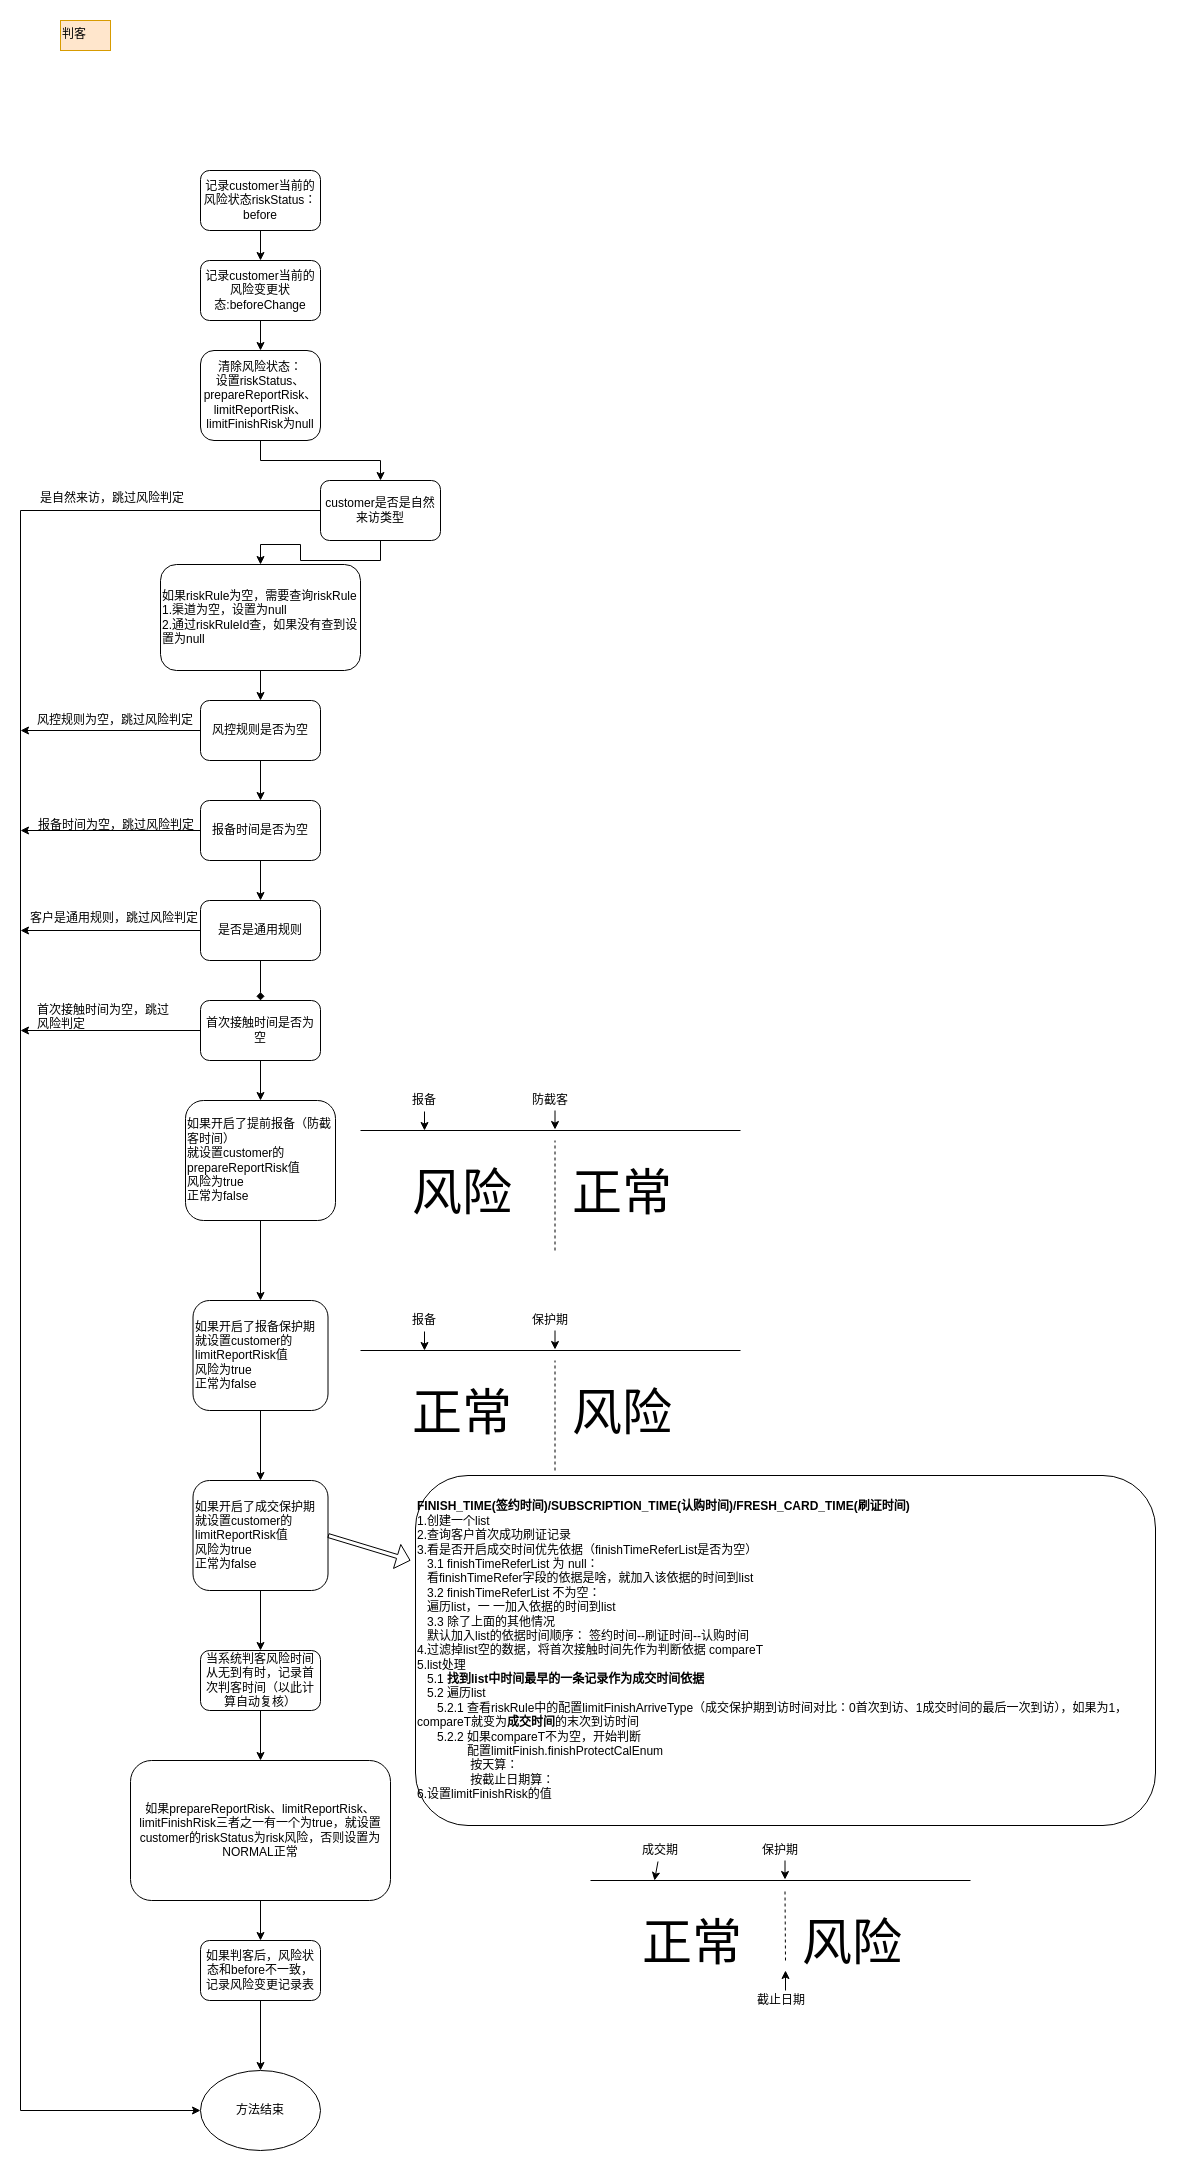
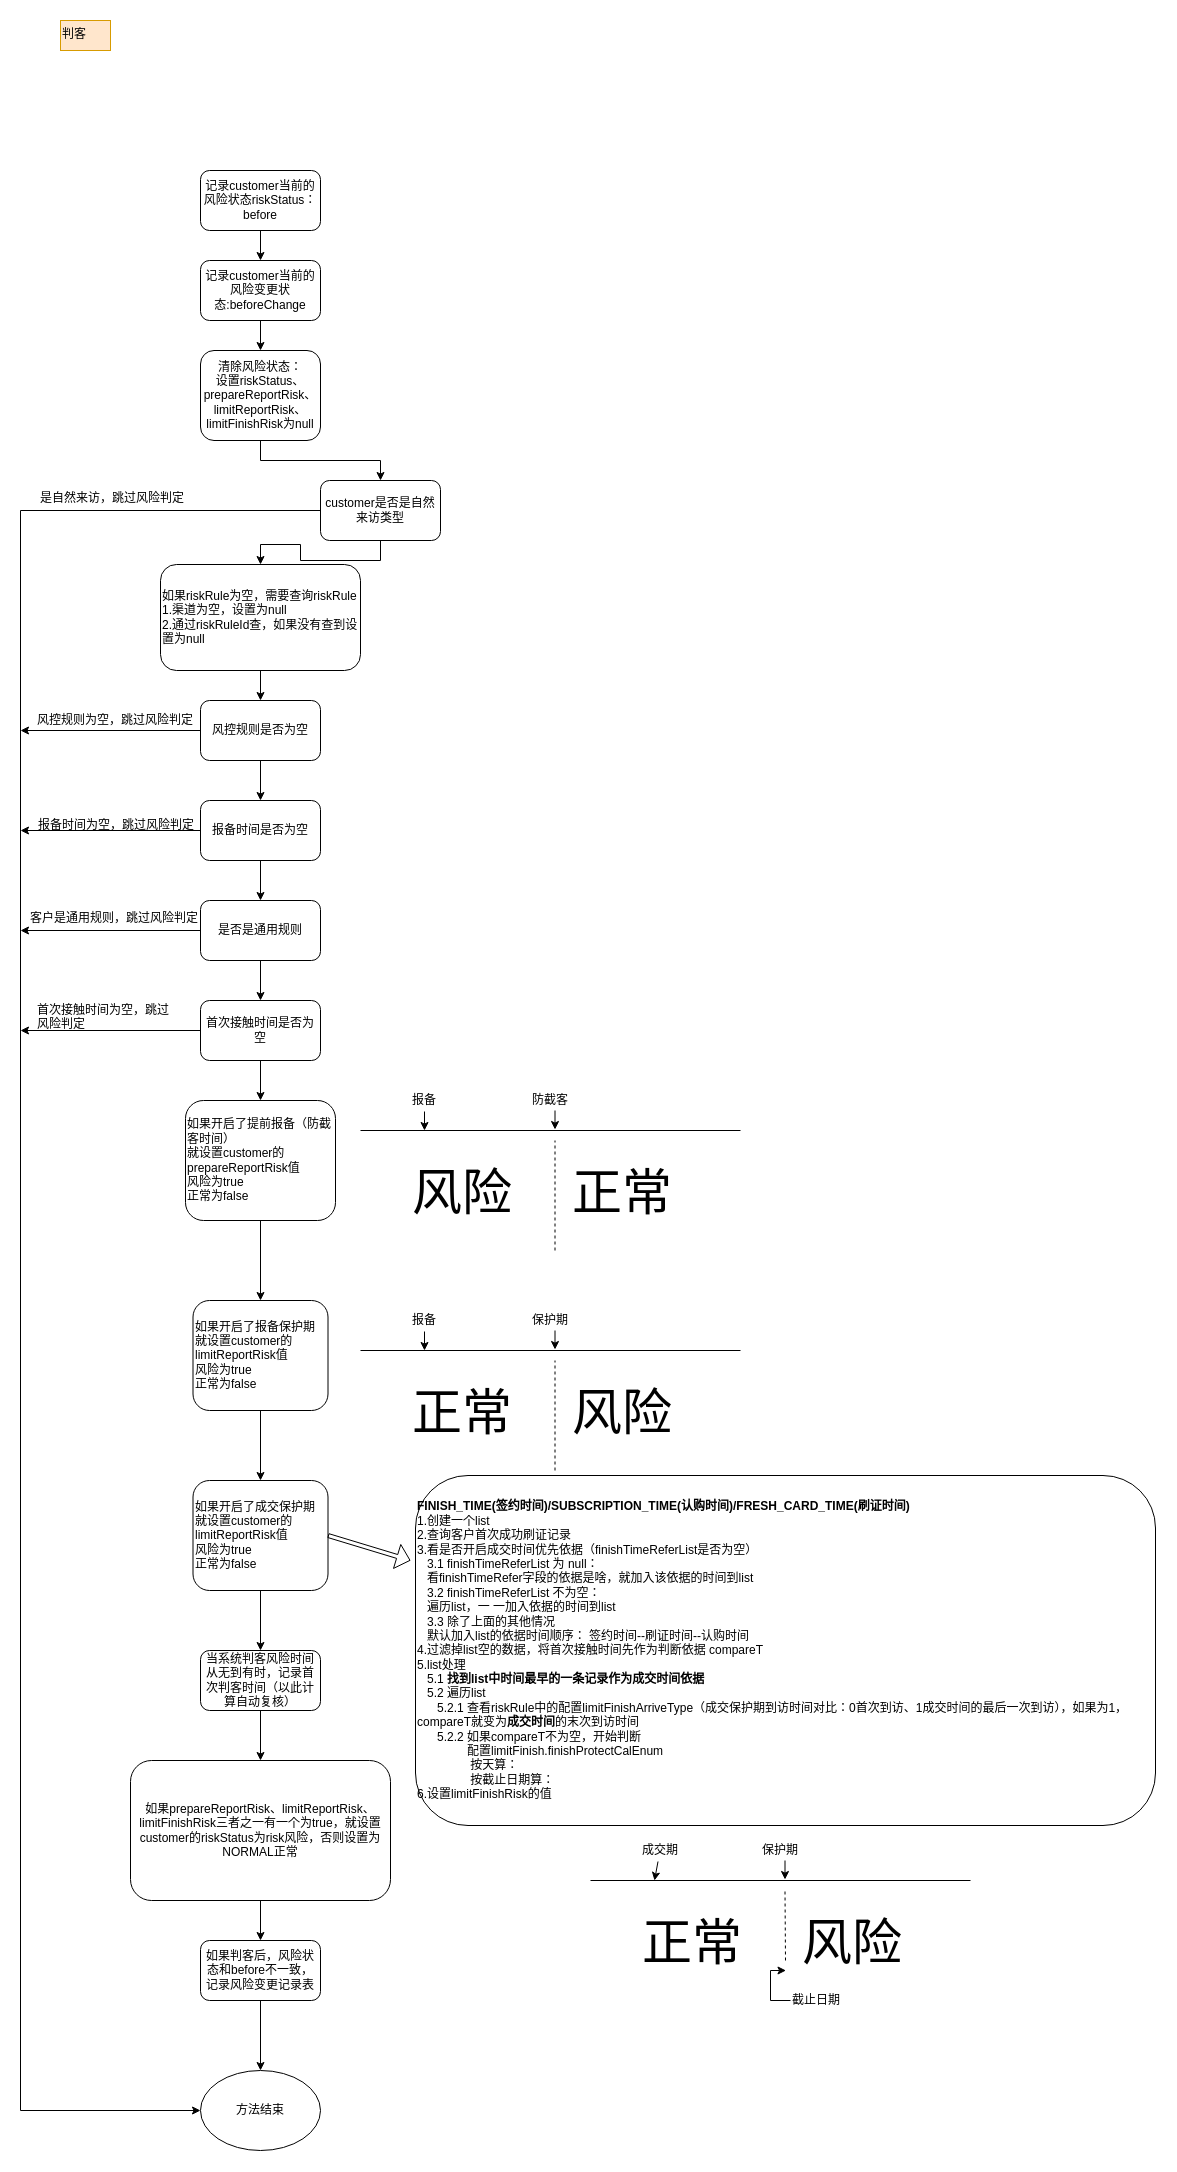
edge "是否是通用规则" -> "首次接触时间是否为空": arrowhead diamond -> classic
node "截止日期": moved (786, 2001) -> (821, 2001)
